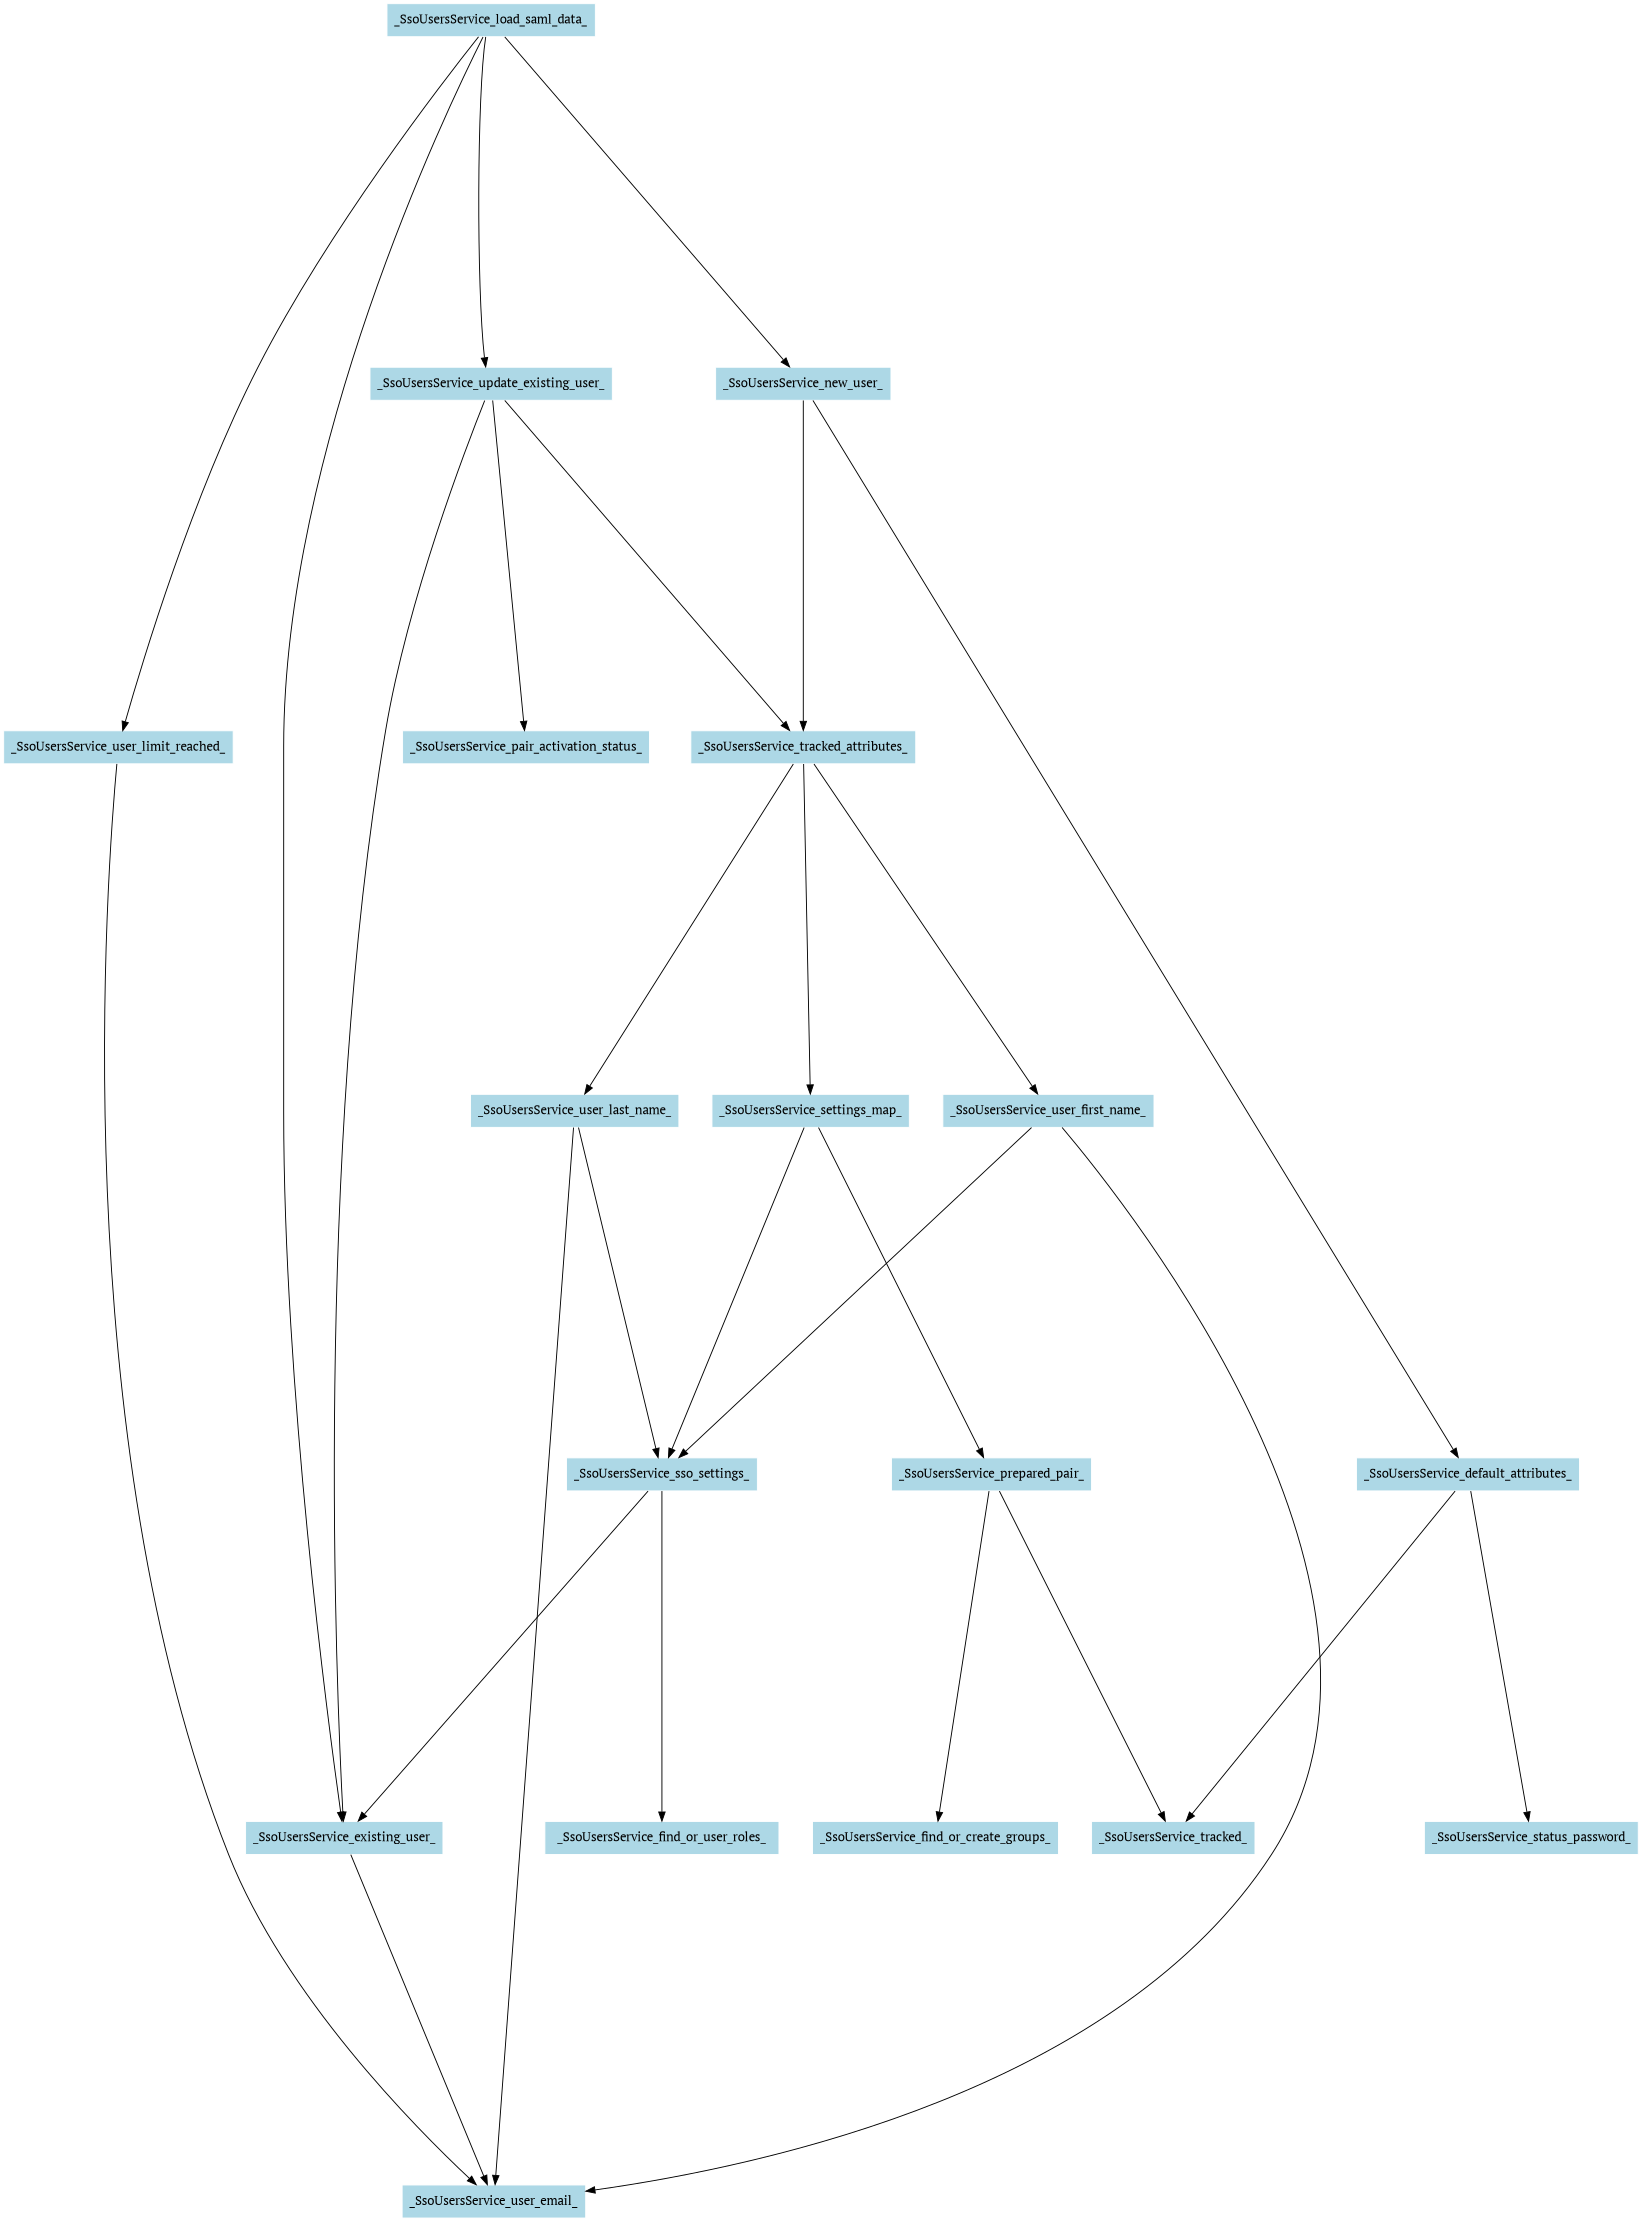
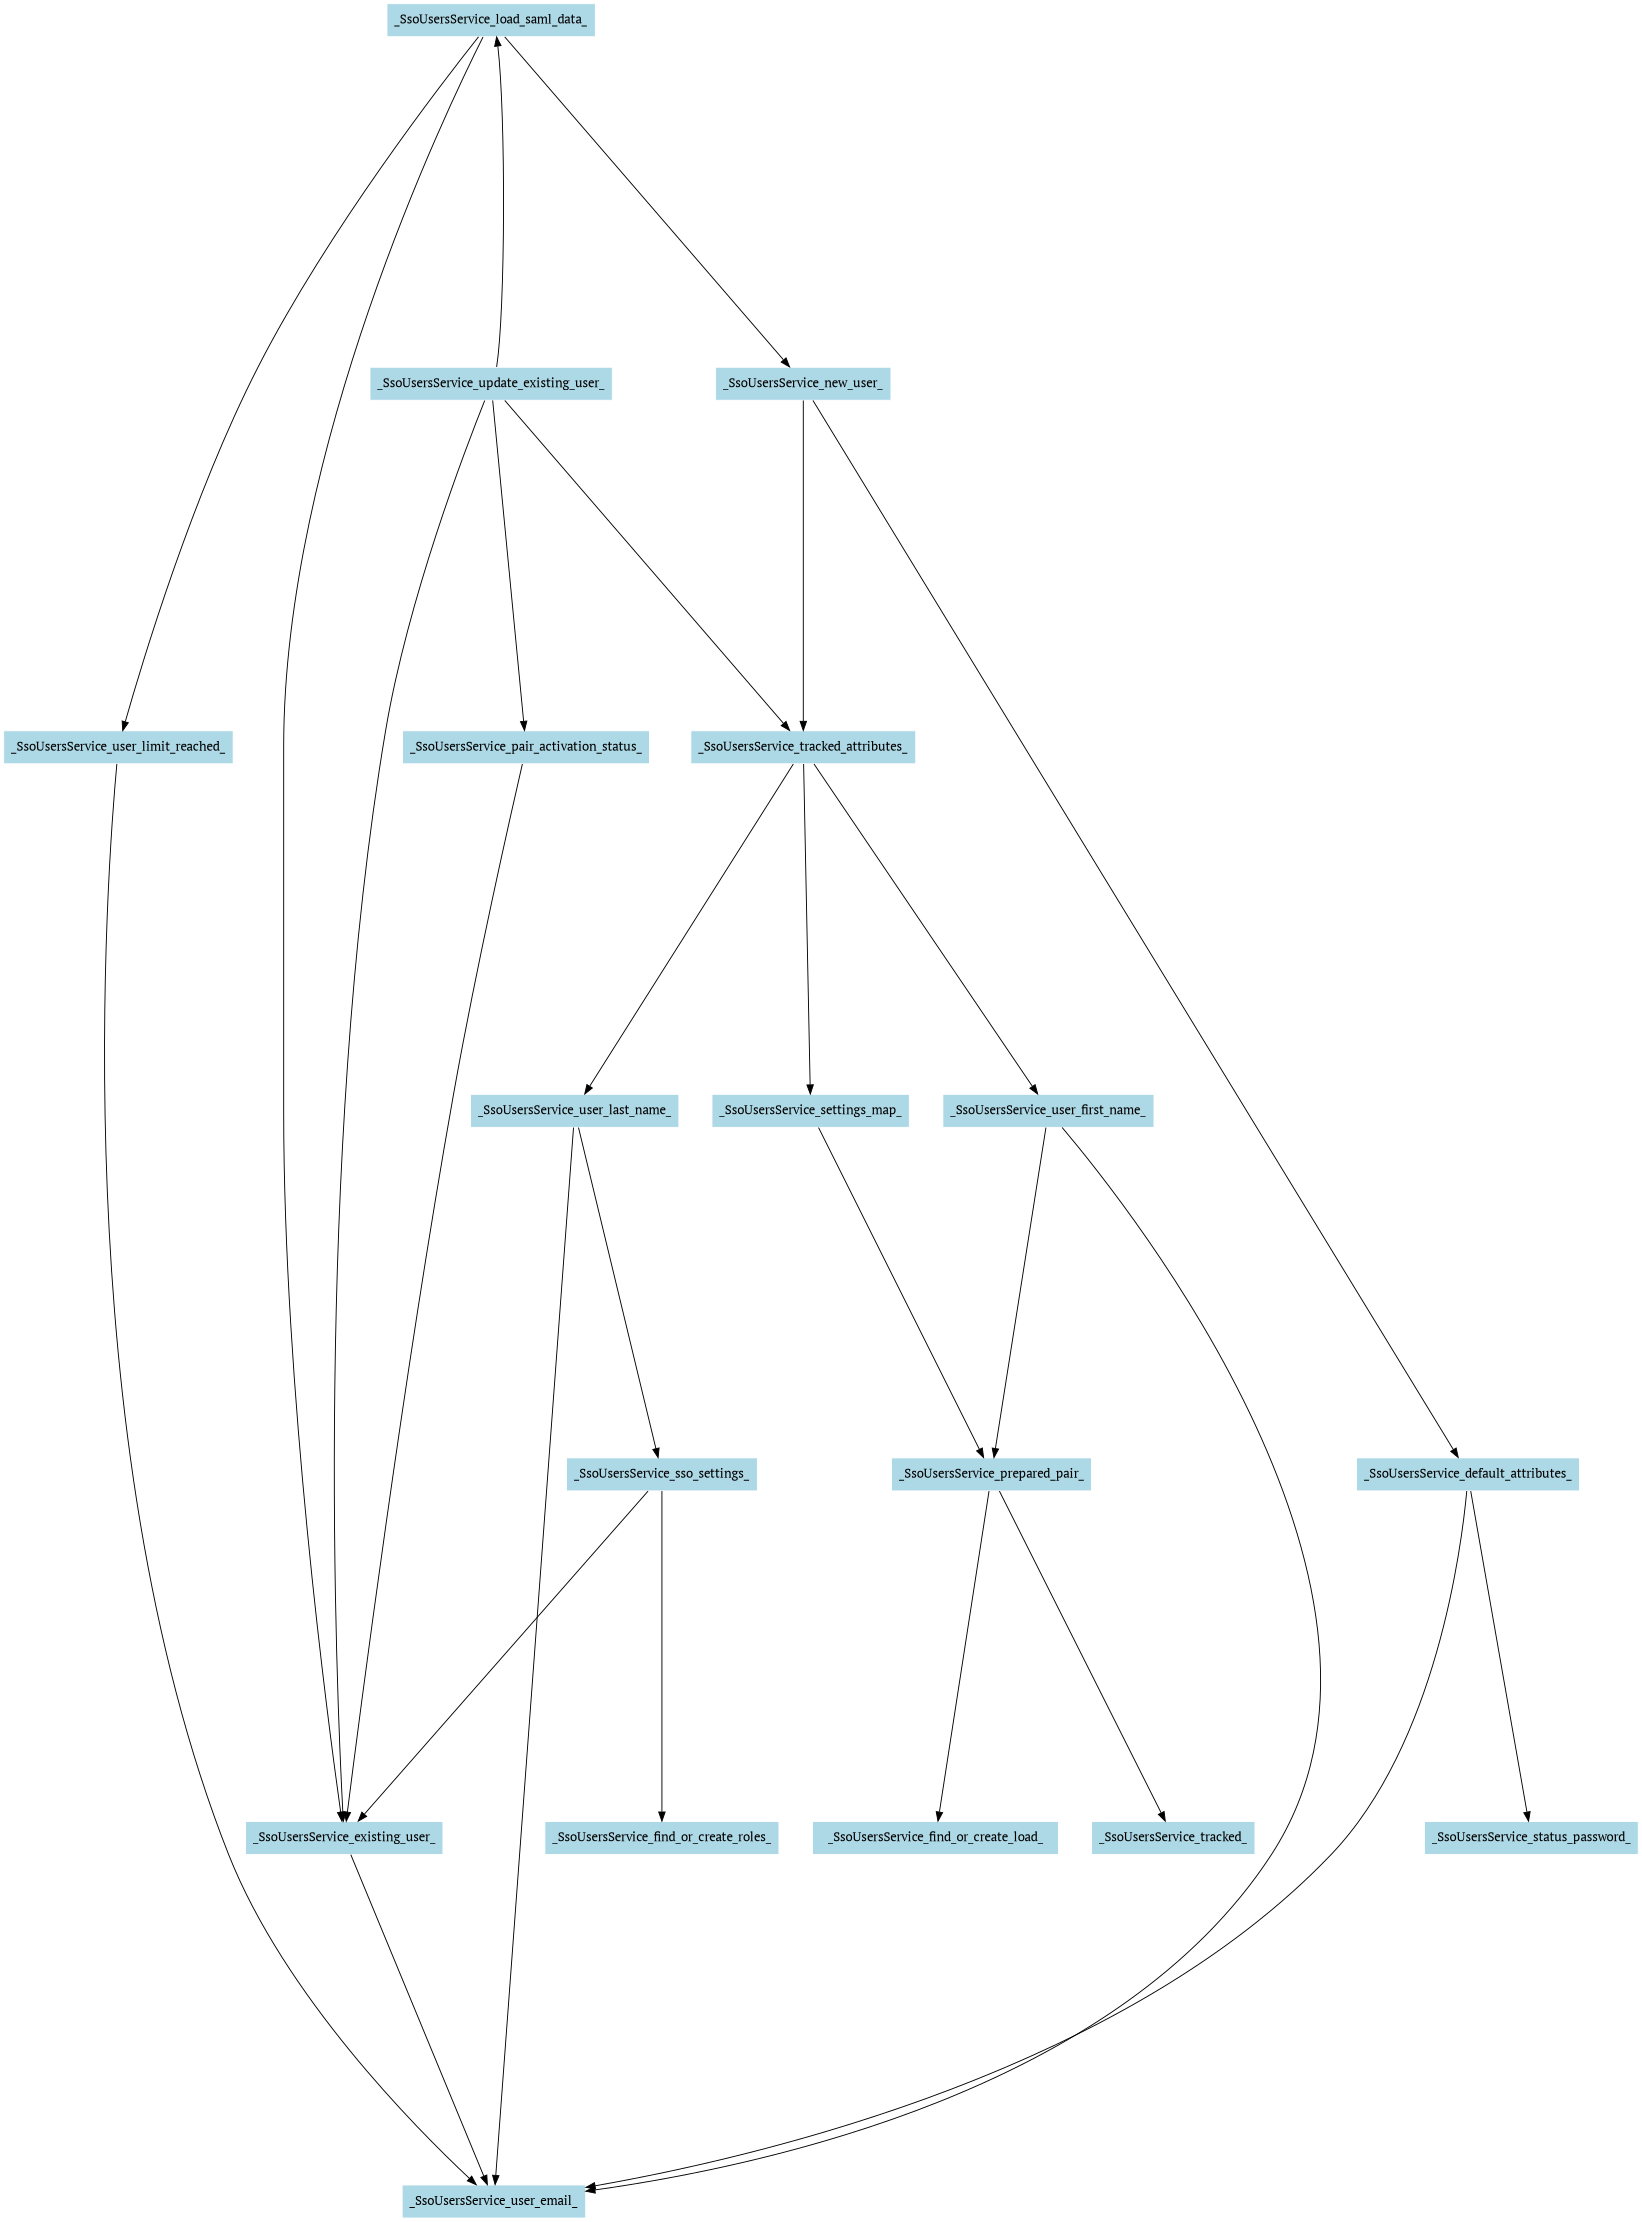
edge "_SsoUsersService_load_saml_data_" -> "_SsoUsersService_update_existing_user_": reversed
edge "_SsoUsersService_pair_activation_status_" -> "_SsoUsersService_existing_user_": added
edge "_SsoUsersService_settings_map_" -> "_SsoUsersService_sso_settings_": removed
edge "_SsoUsersService_user_first_name_" -> "_SsoUsersService_sso_settings_": now "_SsoUsersService_user_first_name_" -> "_SsoUsersService_prepared_pair_"
edge "_SsoUsersService_default_attributes_" -> "_SsoUsersService_tracked_": now "_SsoUsersService_default_attributes_" -> "_SsoUsersService_user_email_"
node "_SsoUsersService_find_or_user_roles_": label "_SsoUsersService_find_or_user_roles_" -> "_SsoUsersService_find_or_create_roles_"
node "_SsoUsersService_find_or_create_groups_": label "_SsoUsersService_find_or_create_groups_" -> "_SsoUsersService_find_or_create_load_"
